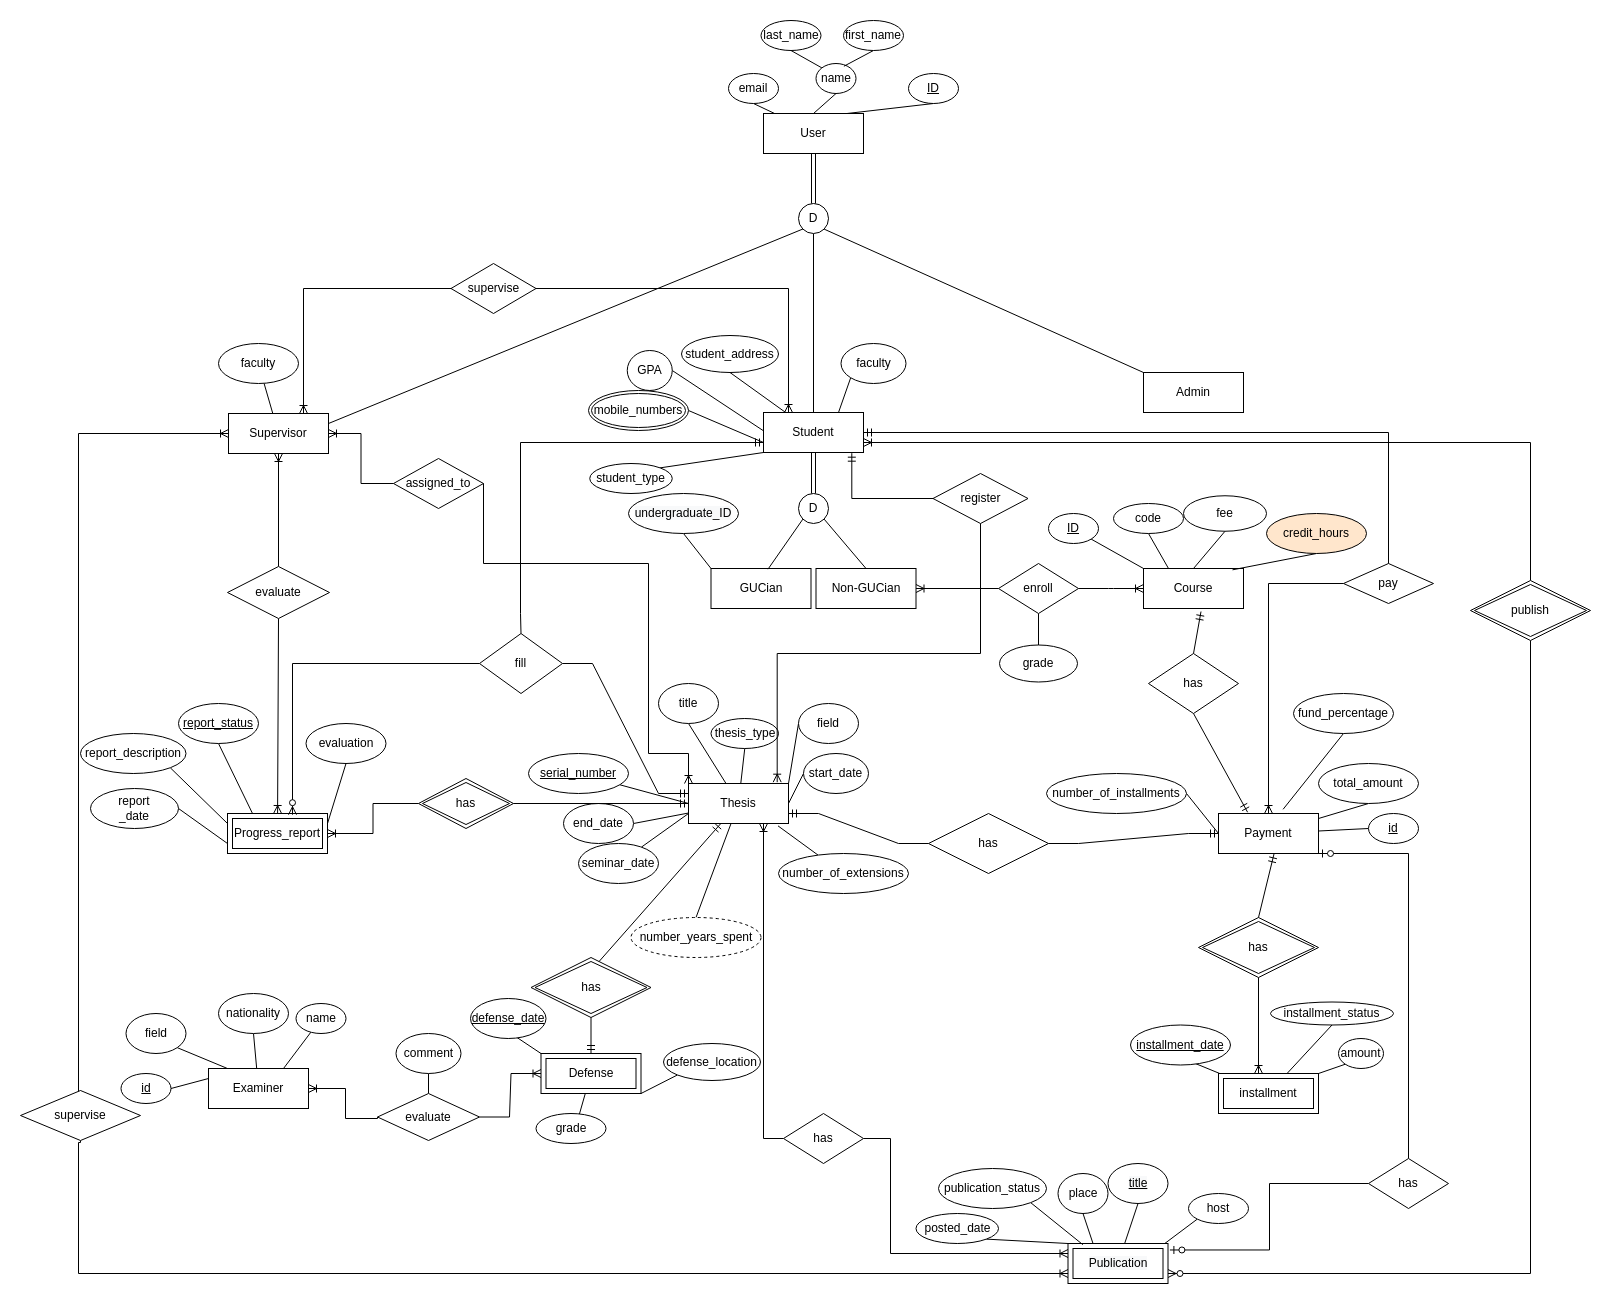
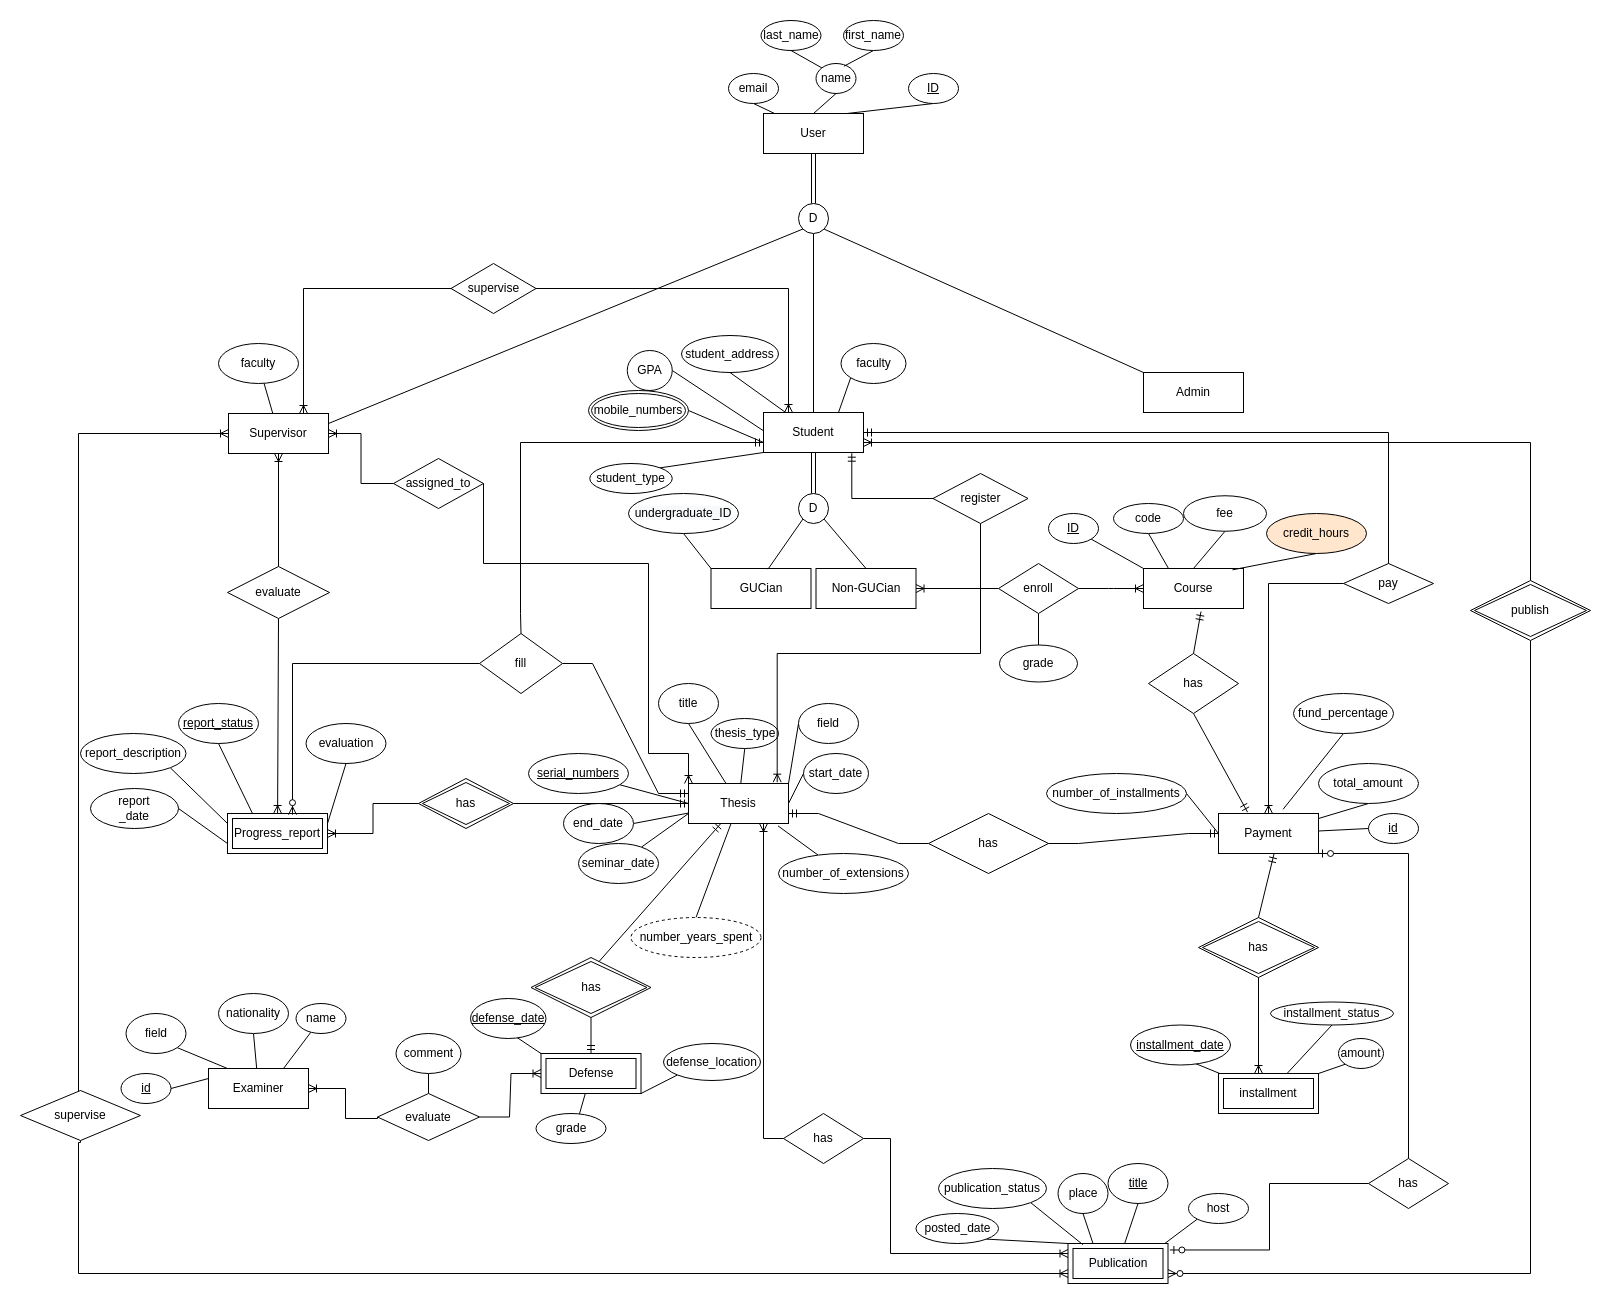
node "serial_number": label "serial_number" -> "serial_numbers"
